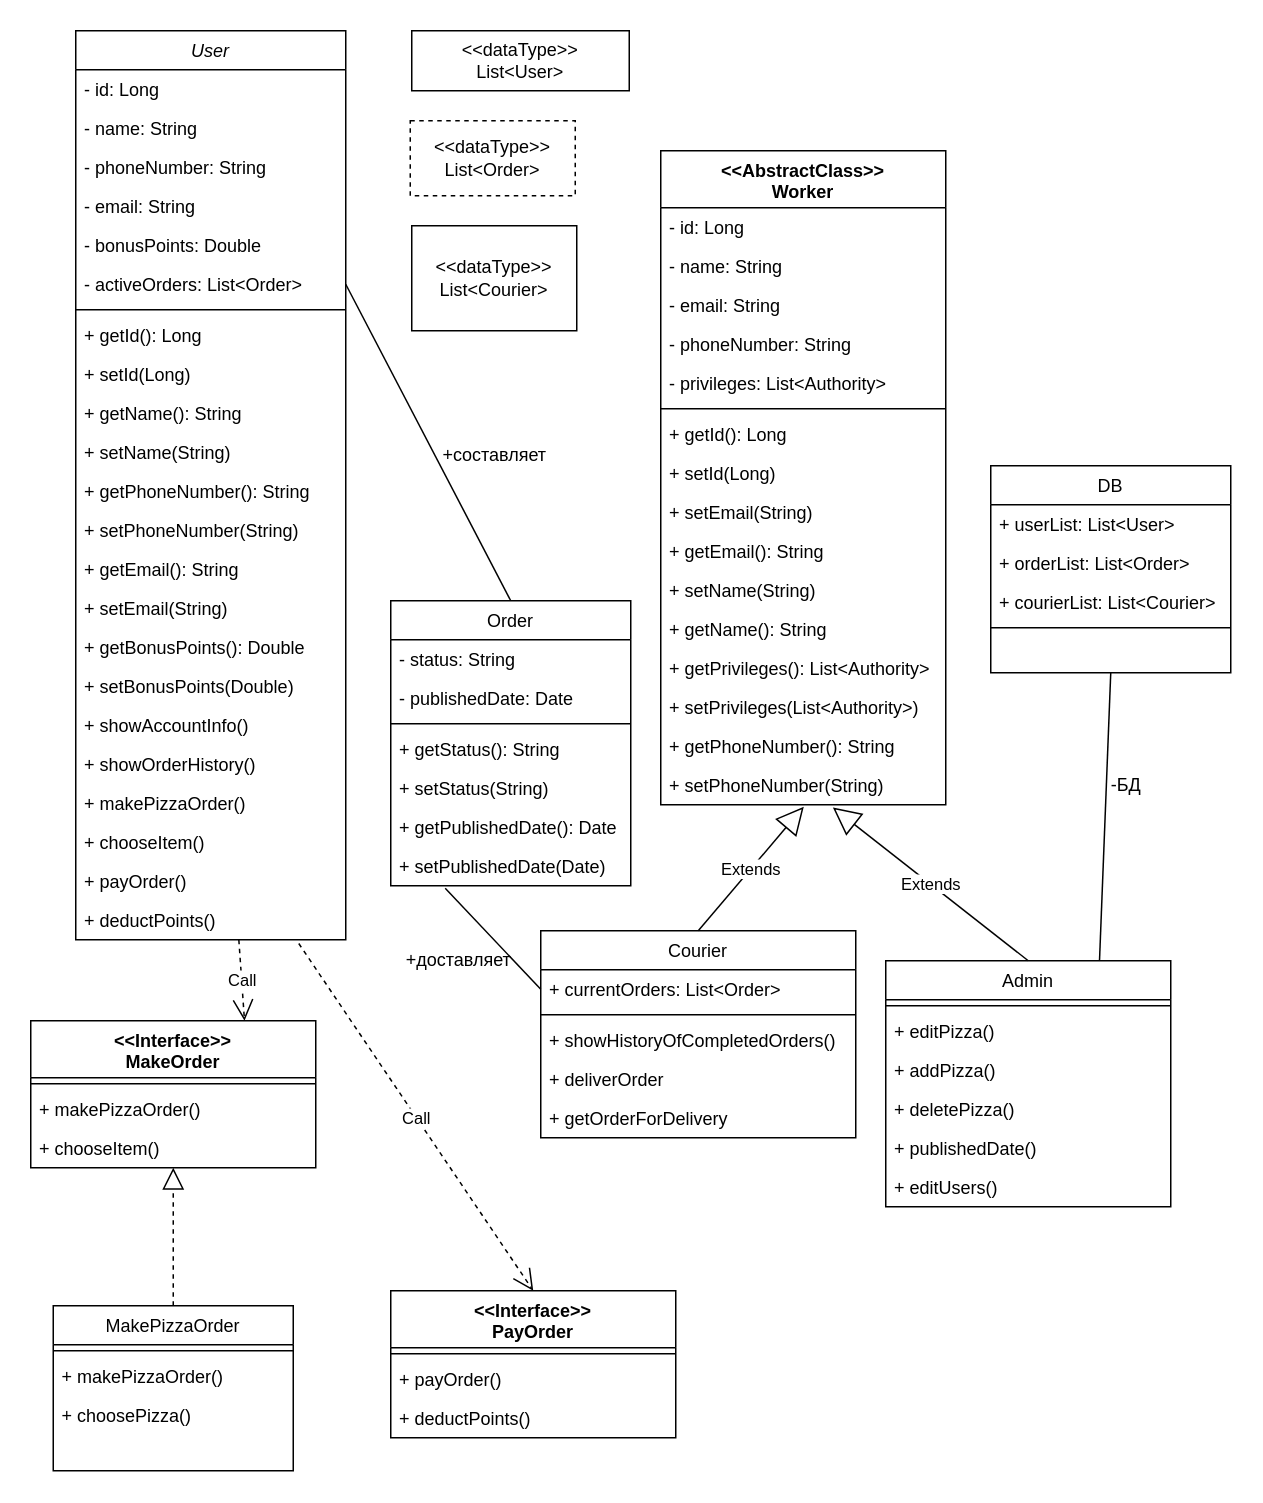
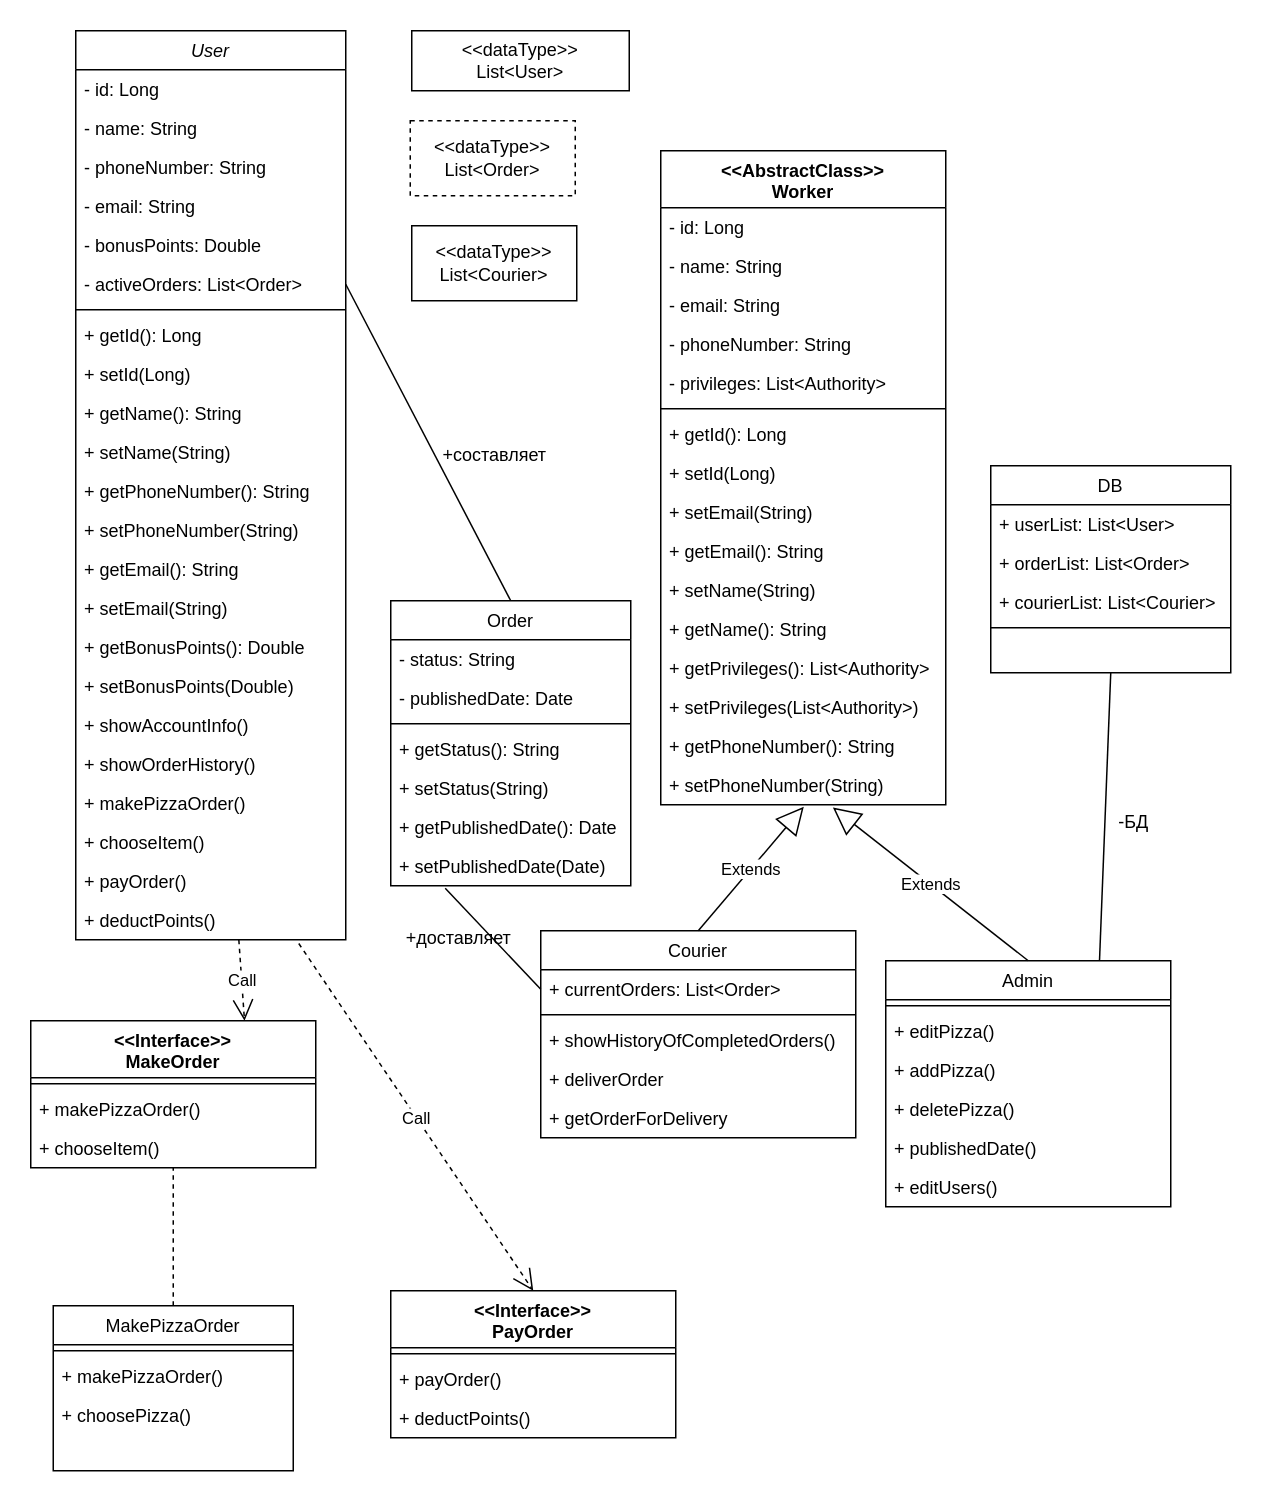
node "<<dataType>> List<Courier>": size 165x105 -> 165x75
node "-БД": moved (1126, 785) -> (1133, 823)
node "+доставляет": moved (458, 961) -> (458, 938)
edge "MakePizzaOrder" -> "<<Interface>> MakeOrder": arrowhead block -> none
